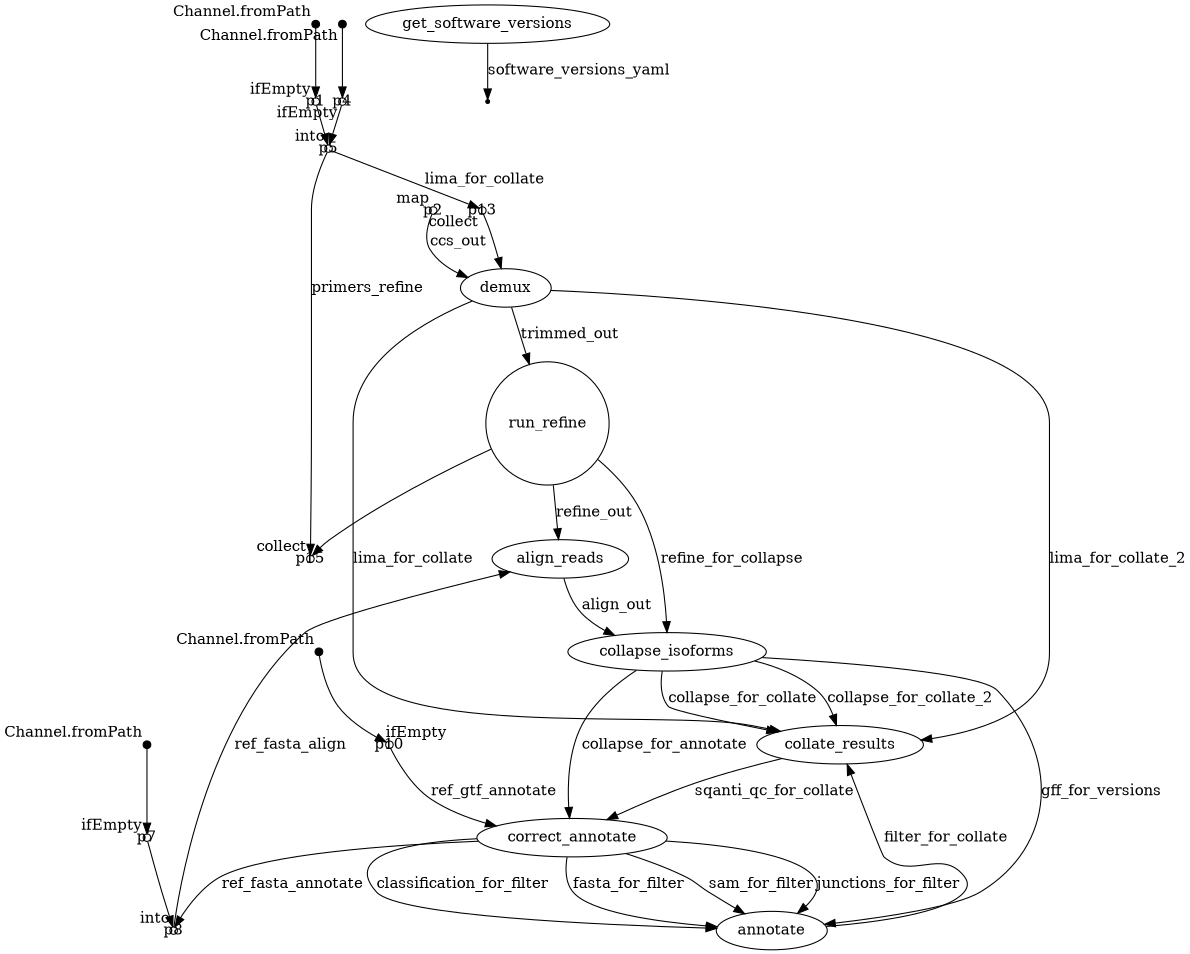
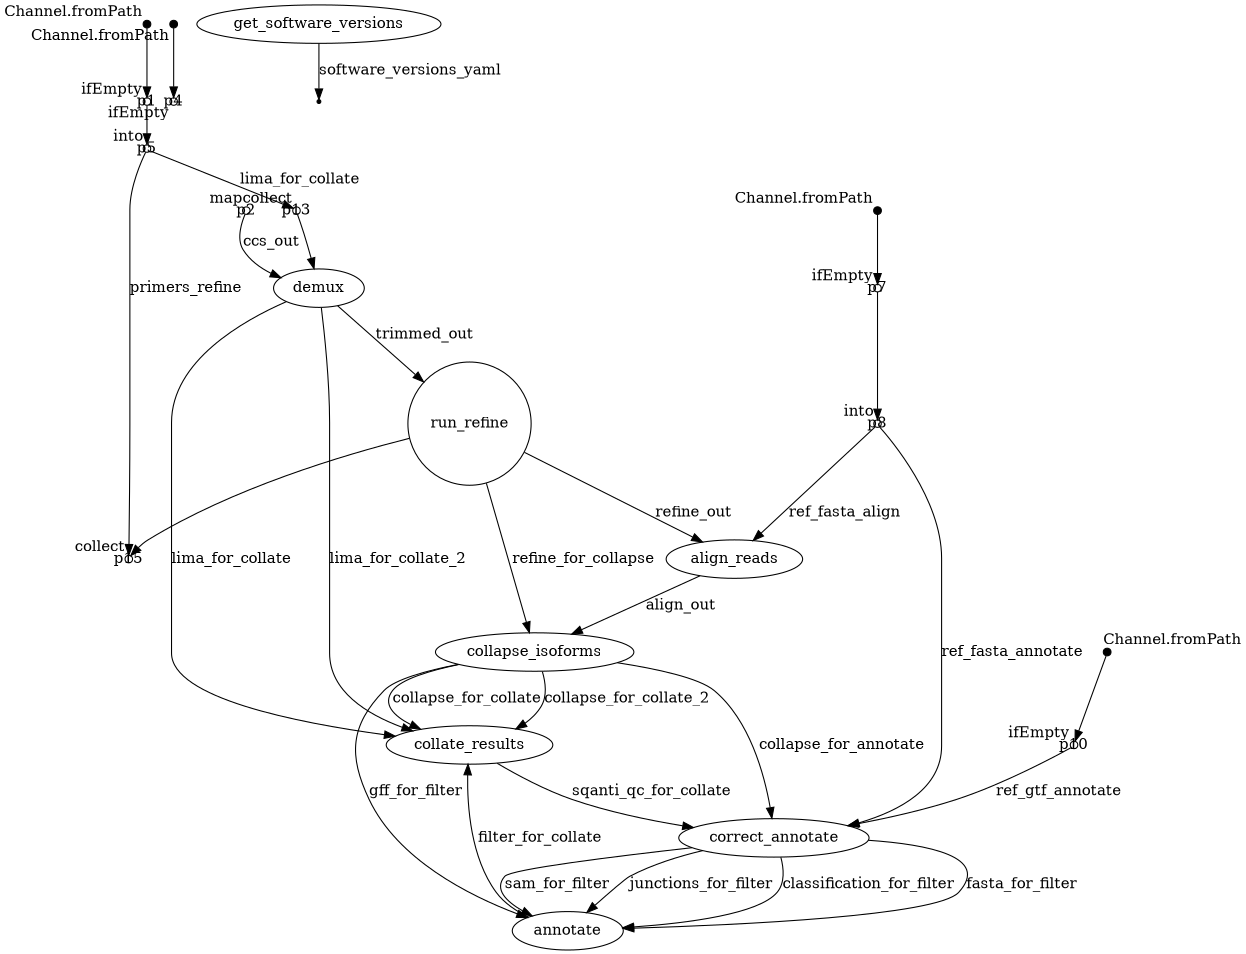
edge "p4 ifEmpty" -> "p5 into": removed
edge "collapse_isoforms" -> "annotate": label "gff_for_versions" -> "gff_for_filter"
edge "correct_annotate" -> "p8 into": reversed
